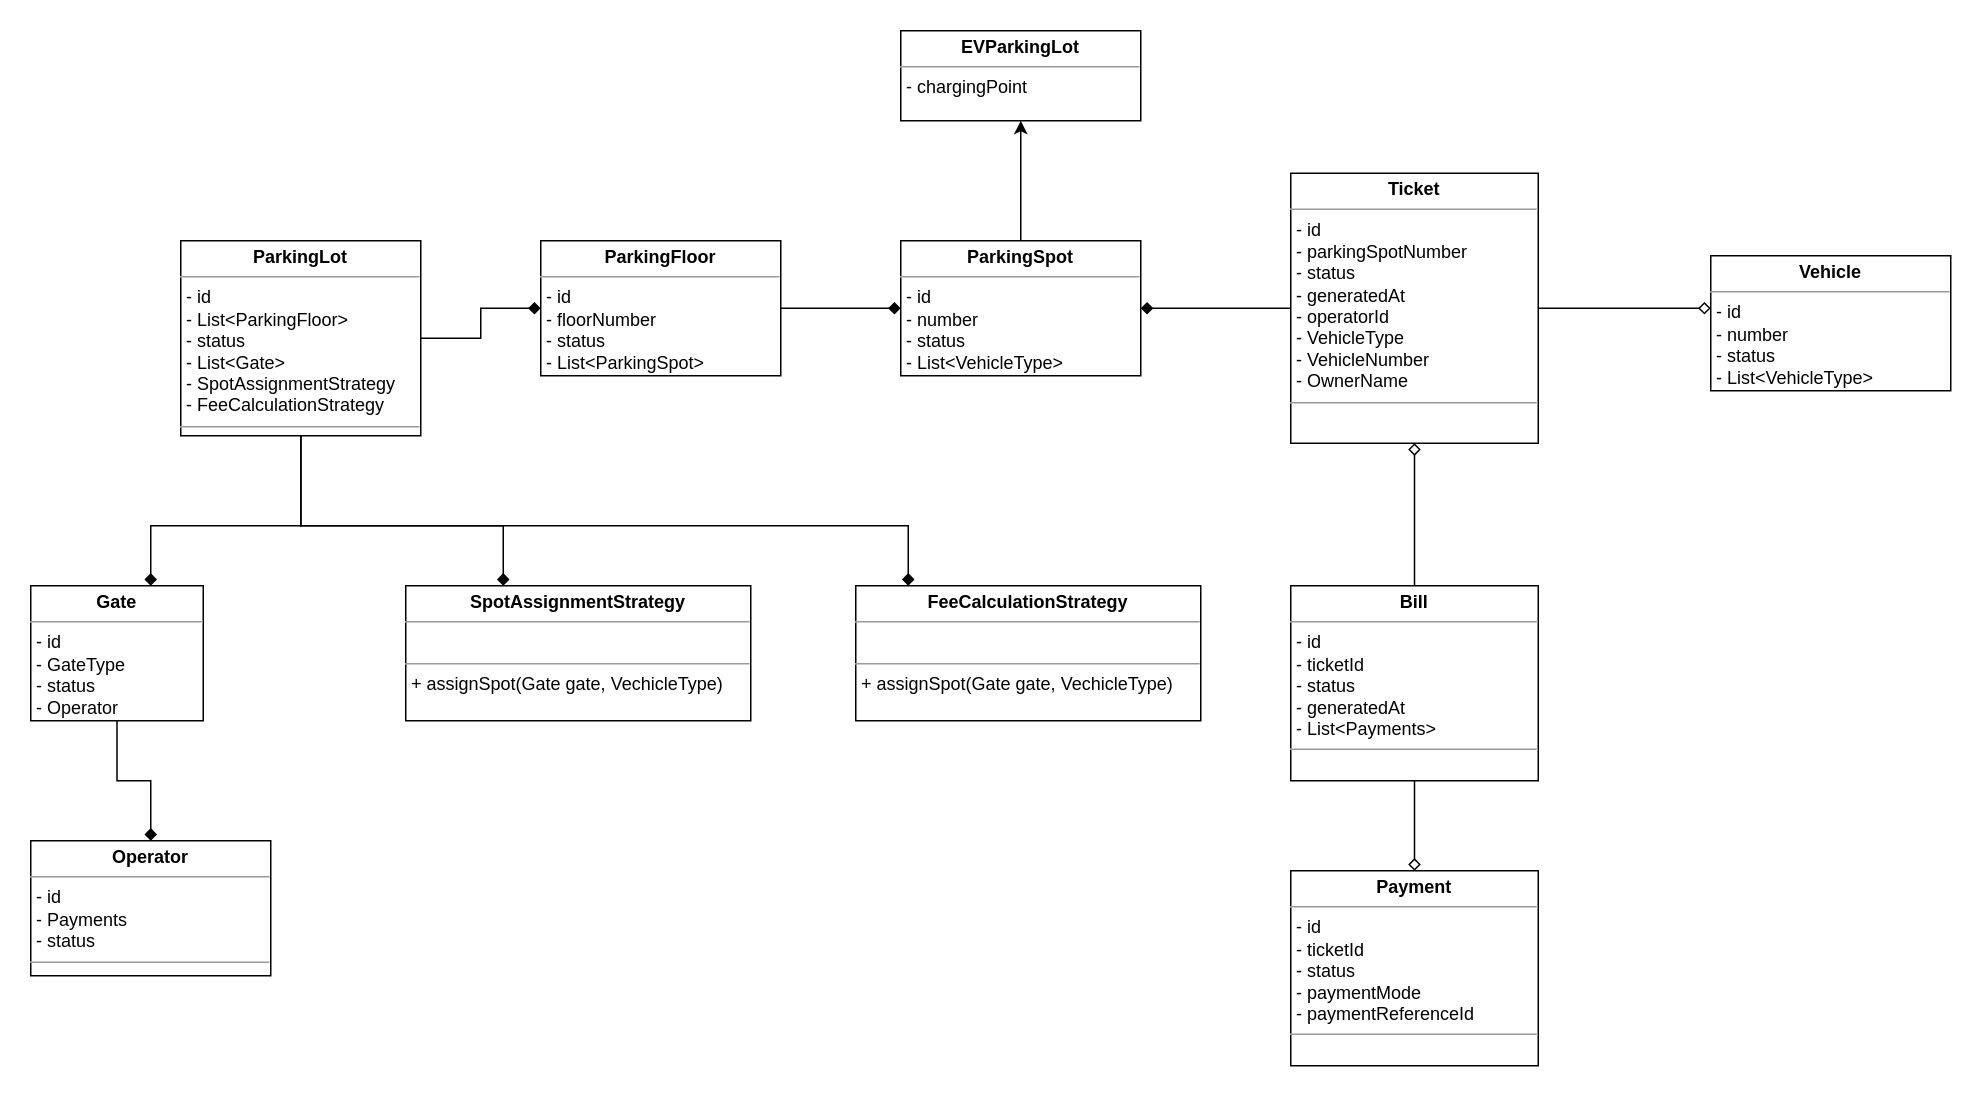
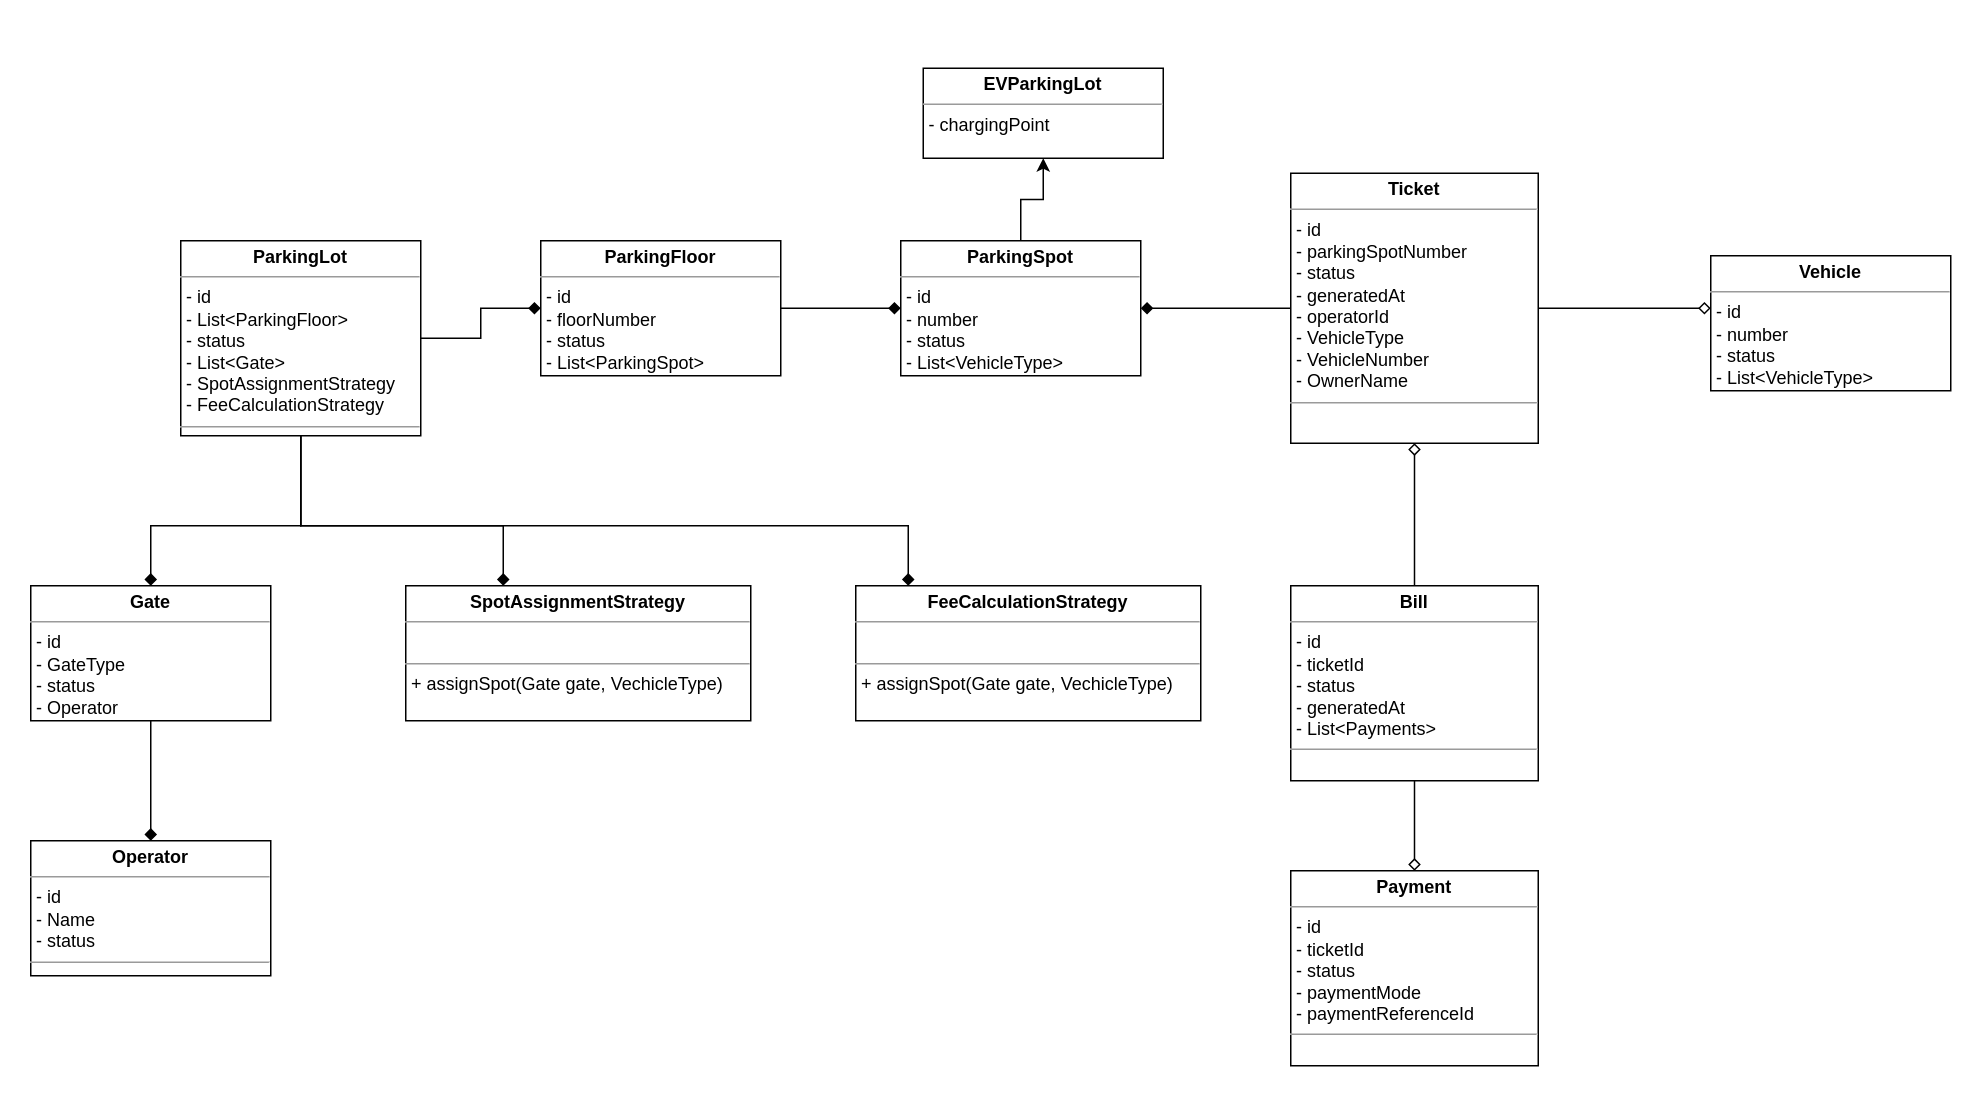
node "EVParkingLot - chargingPoint": moved (1021, 76) -> (1043, 113)
node "Gate - id - GateType - status - Operator": size 173x135 -> 240x135
node "Operator - id - Payments - status": label "Operator - id - Payments - status" -> "Operator - id - Name - status"
